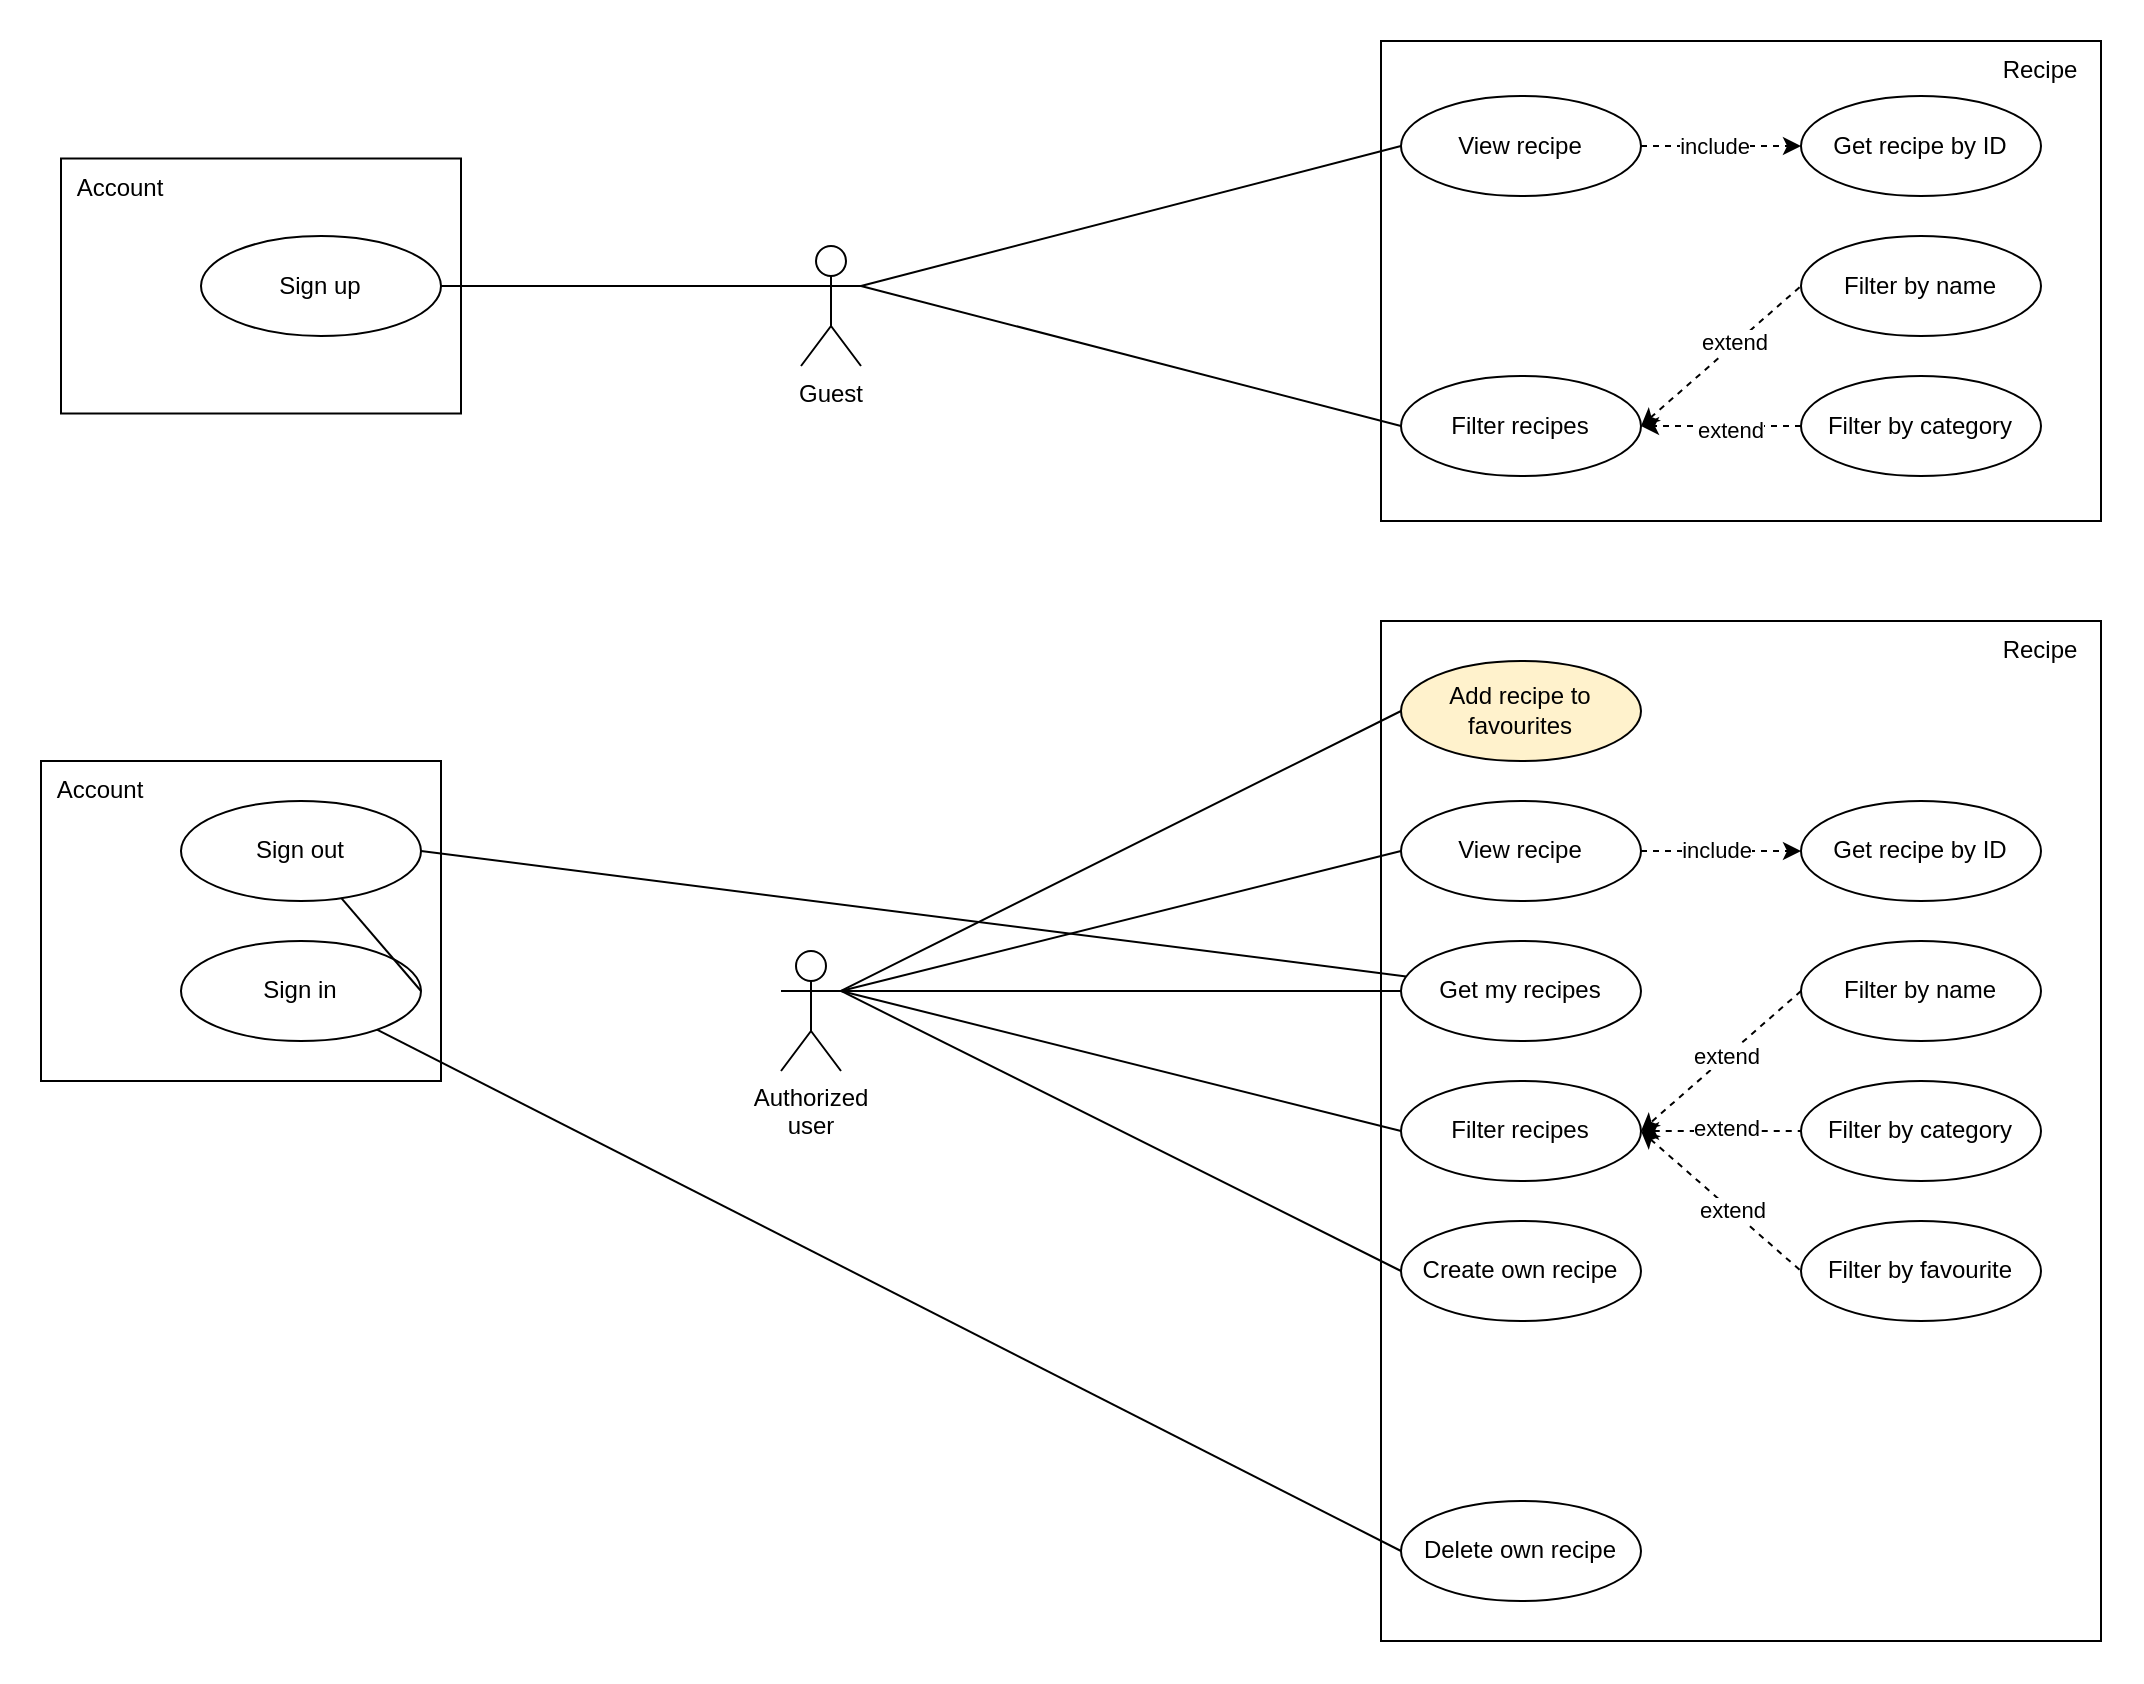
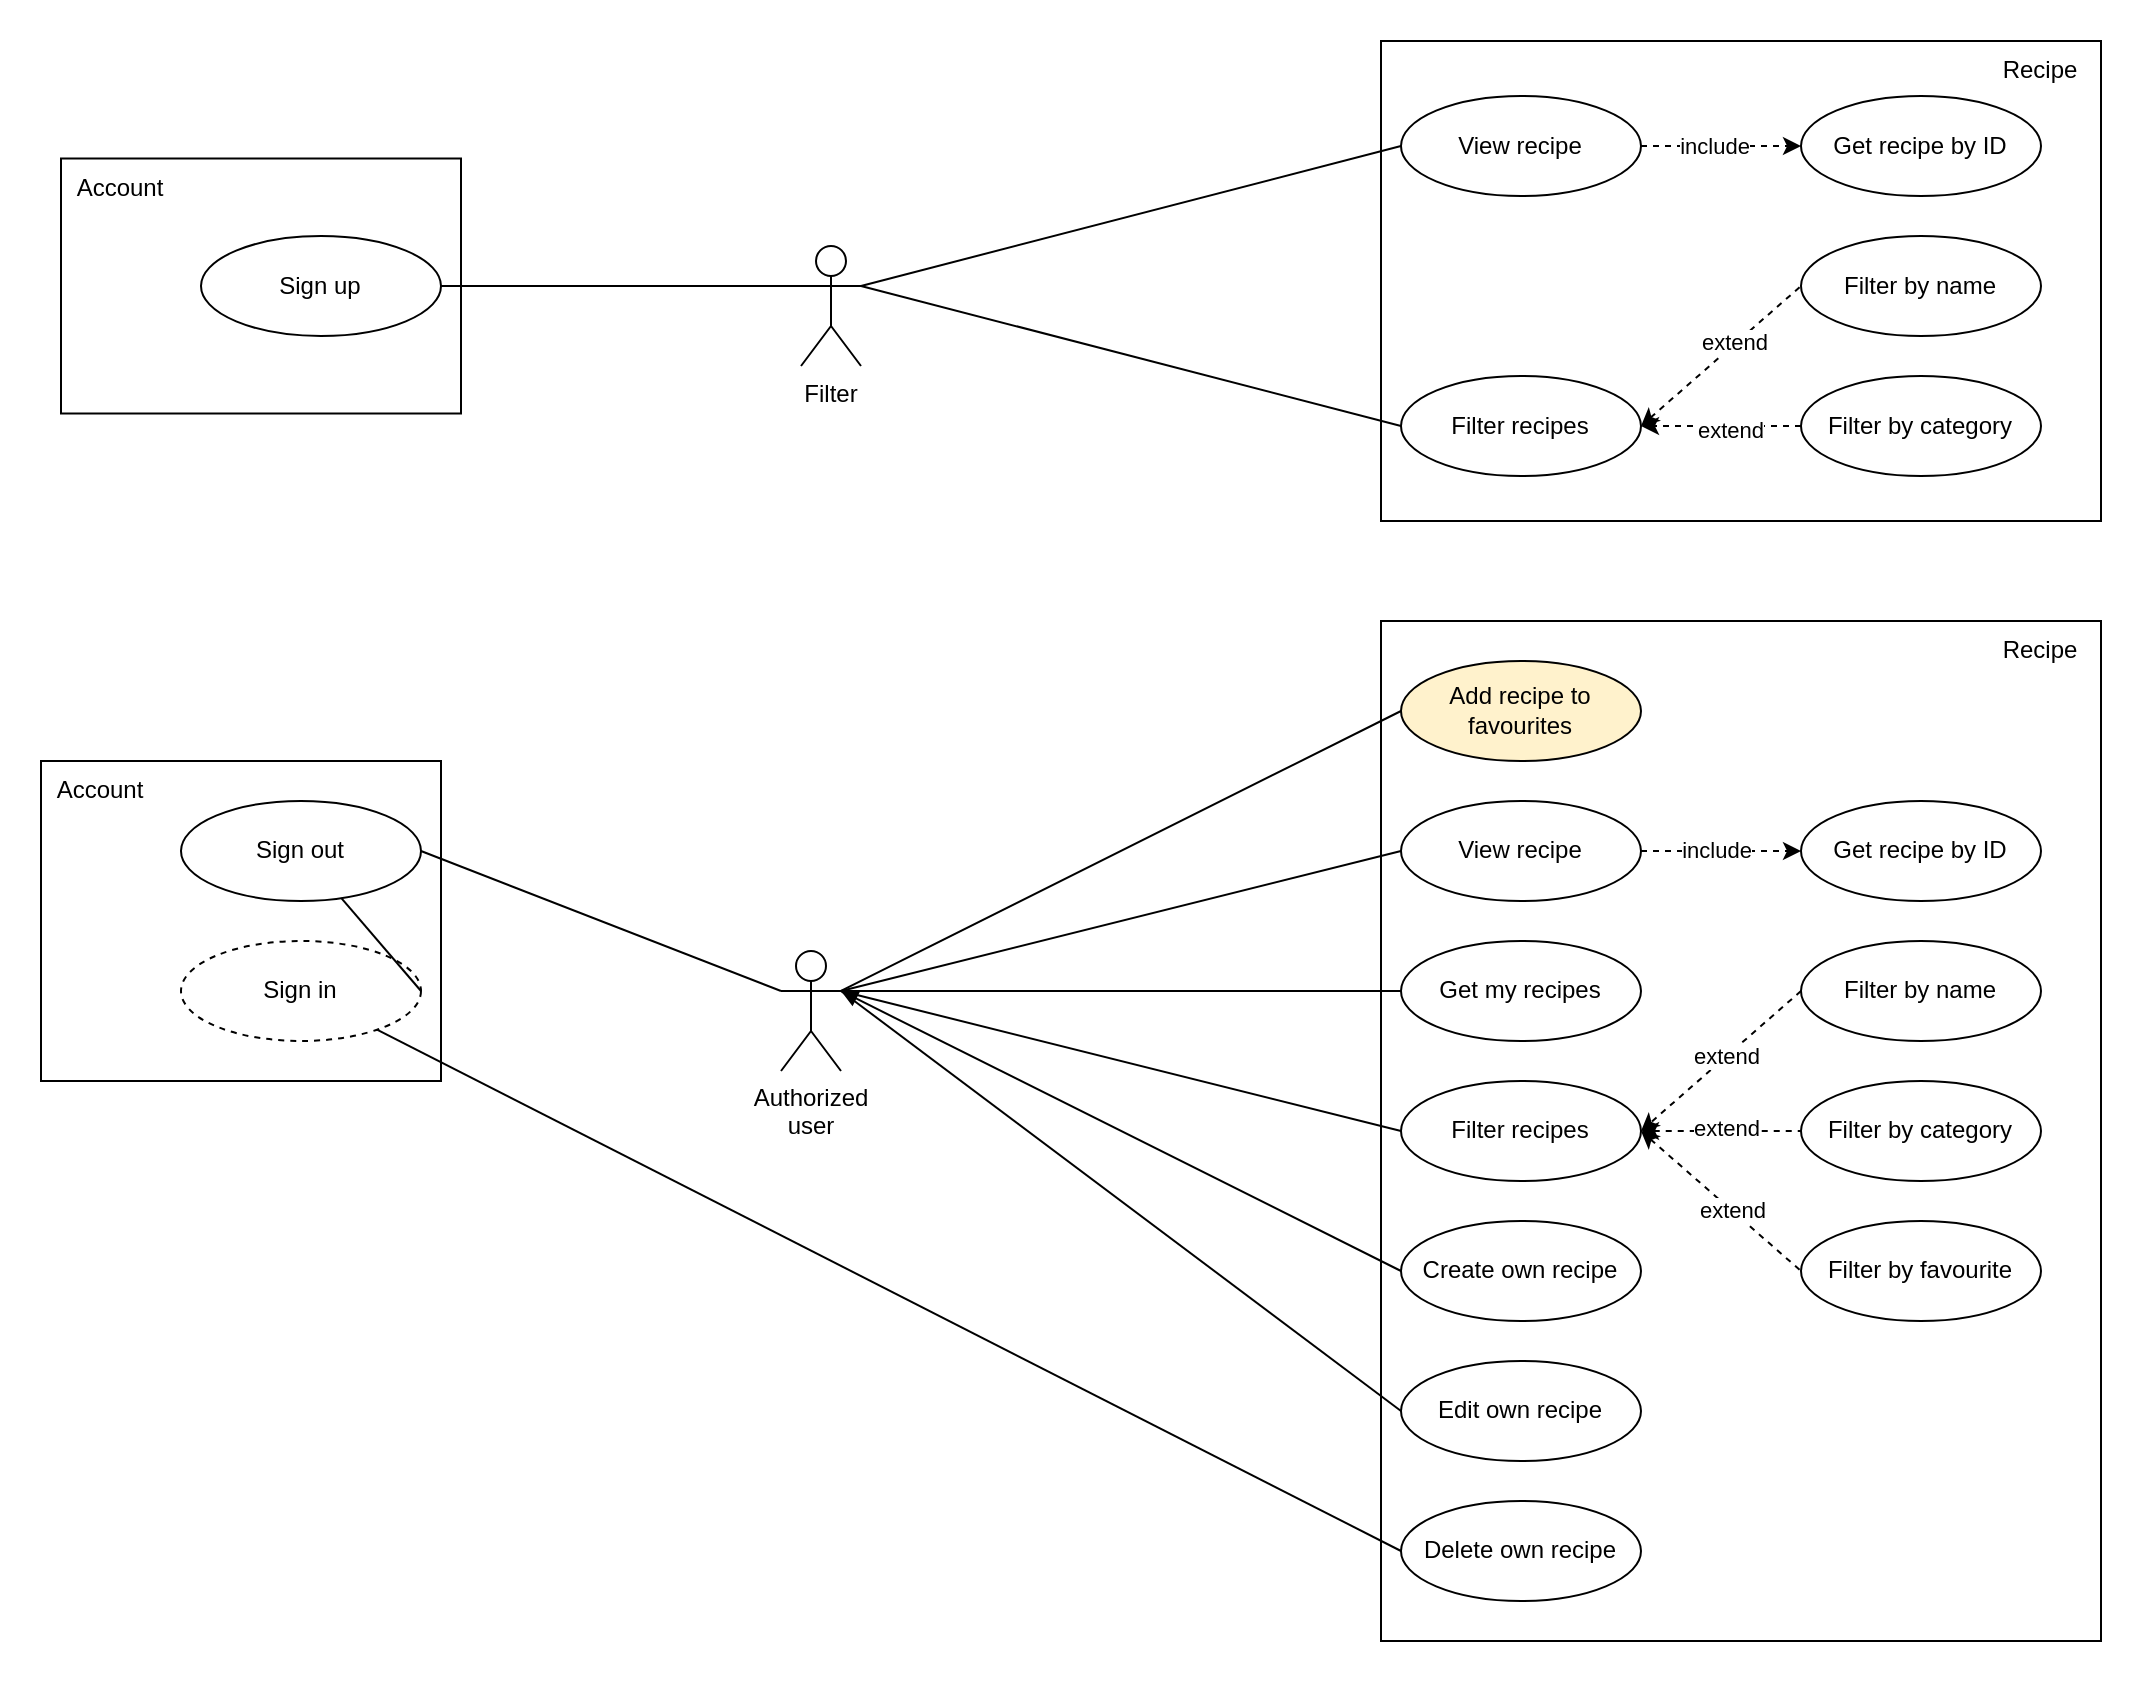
node "Guest": label "Guest" -> "Filter"
edge "Sign out" -- "Get my recipes": now "Sign out" -- "Authorized user"
node "Sign in": style solid -> dashed
edge "Authorized user" -- "Create own recipe": arrowhead none -> block
edge "Authorized user" -- "Edit own recipe": added
node "Edit own recipe": added
